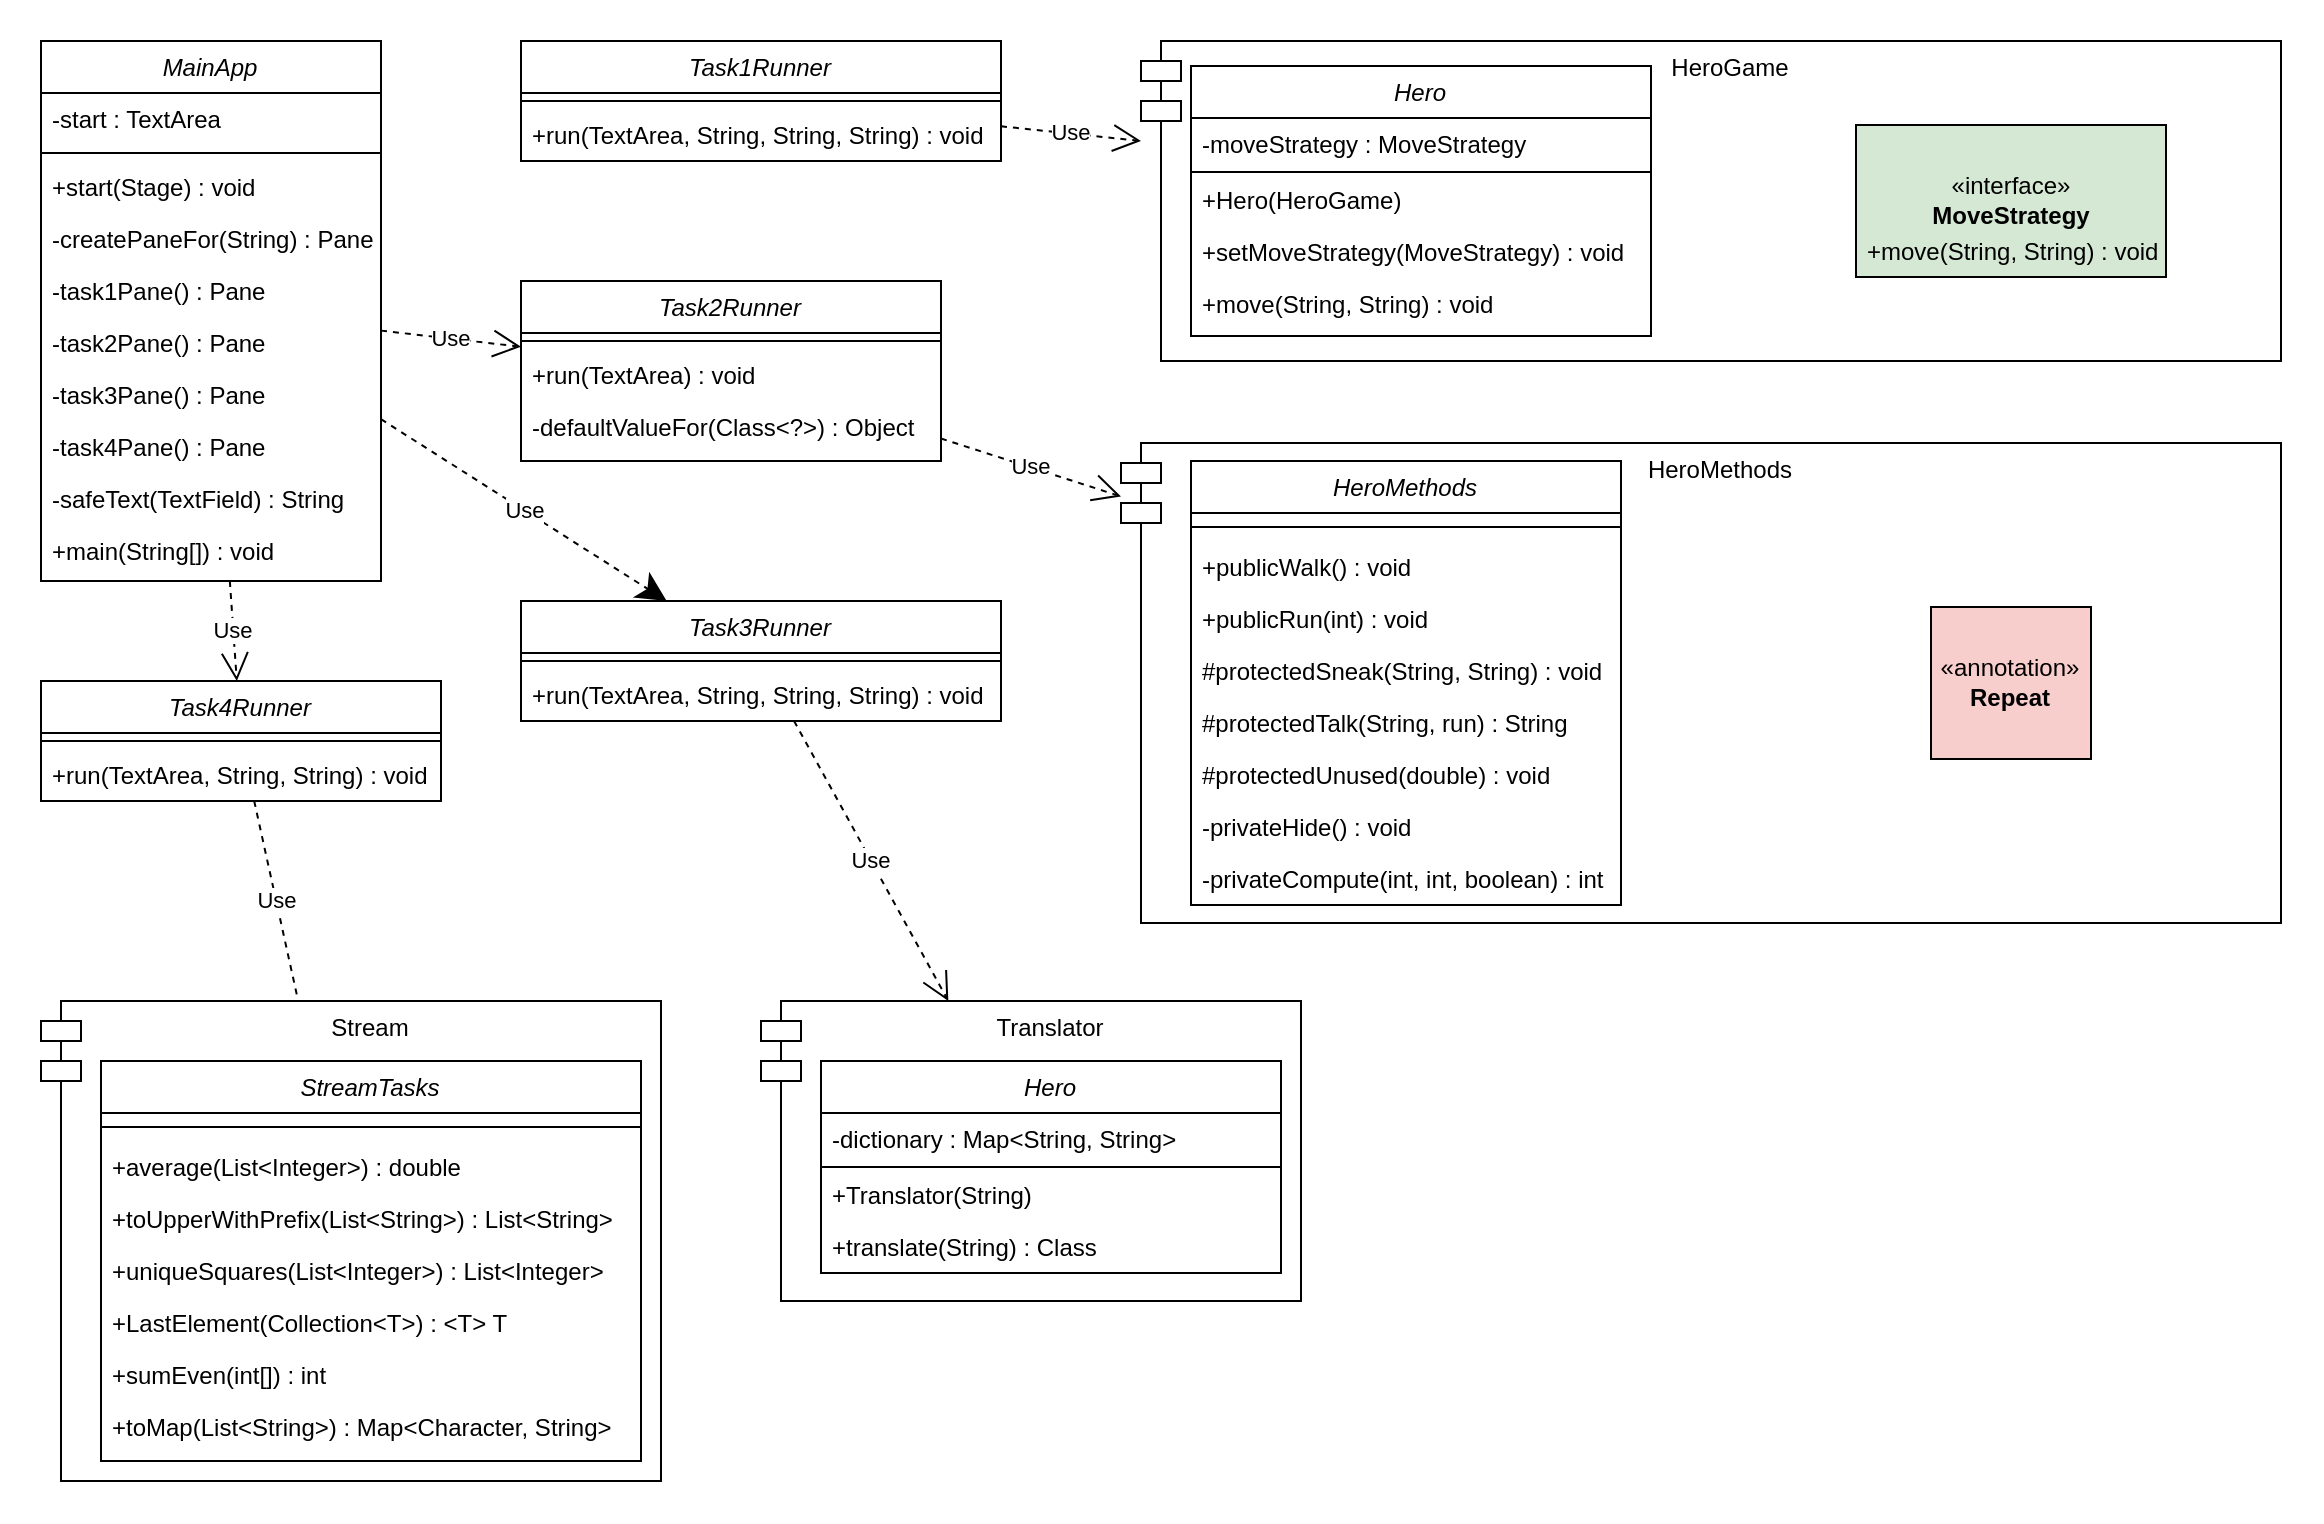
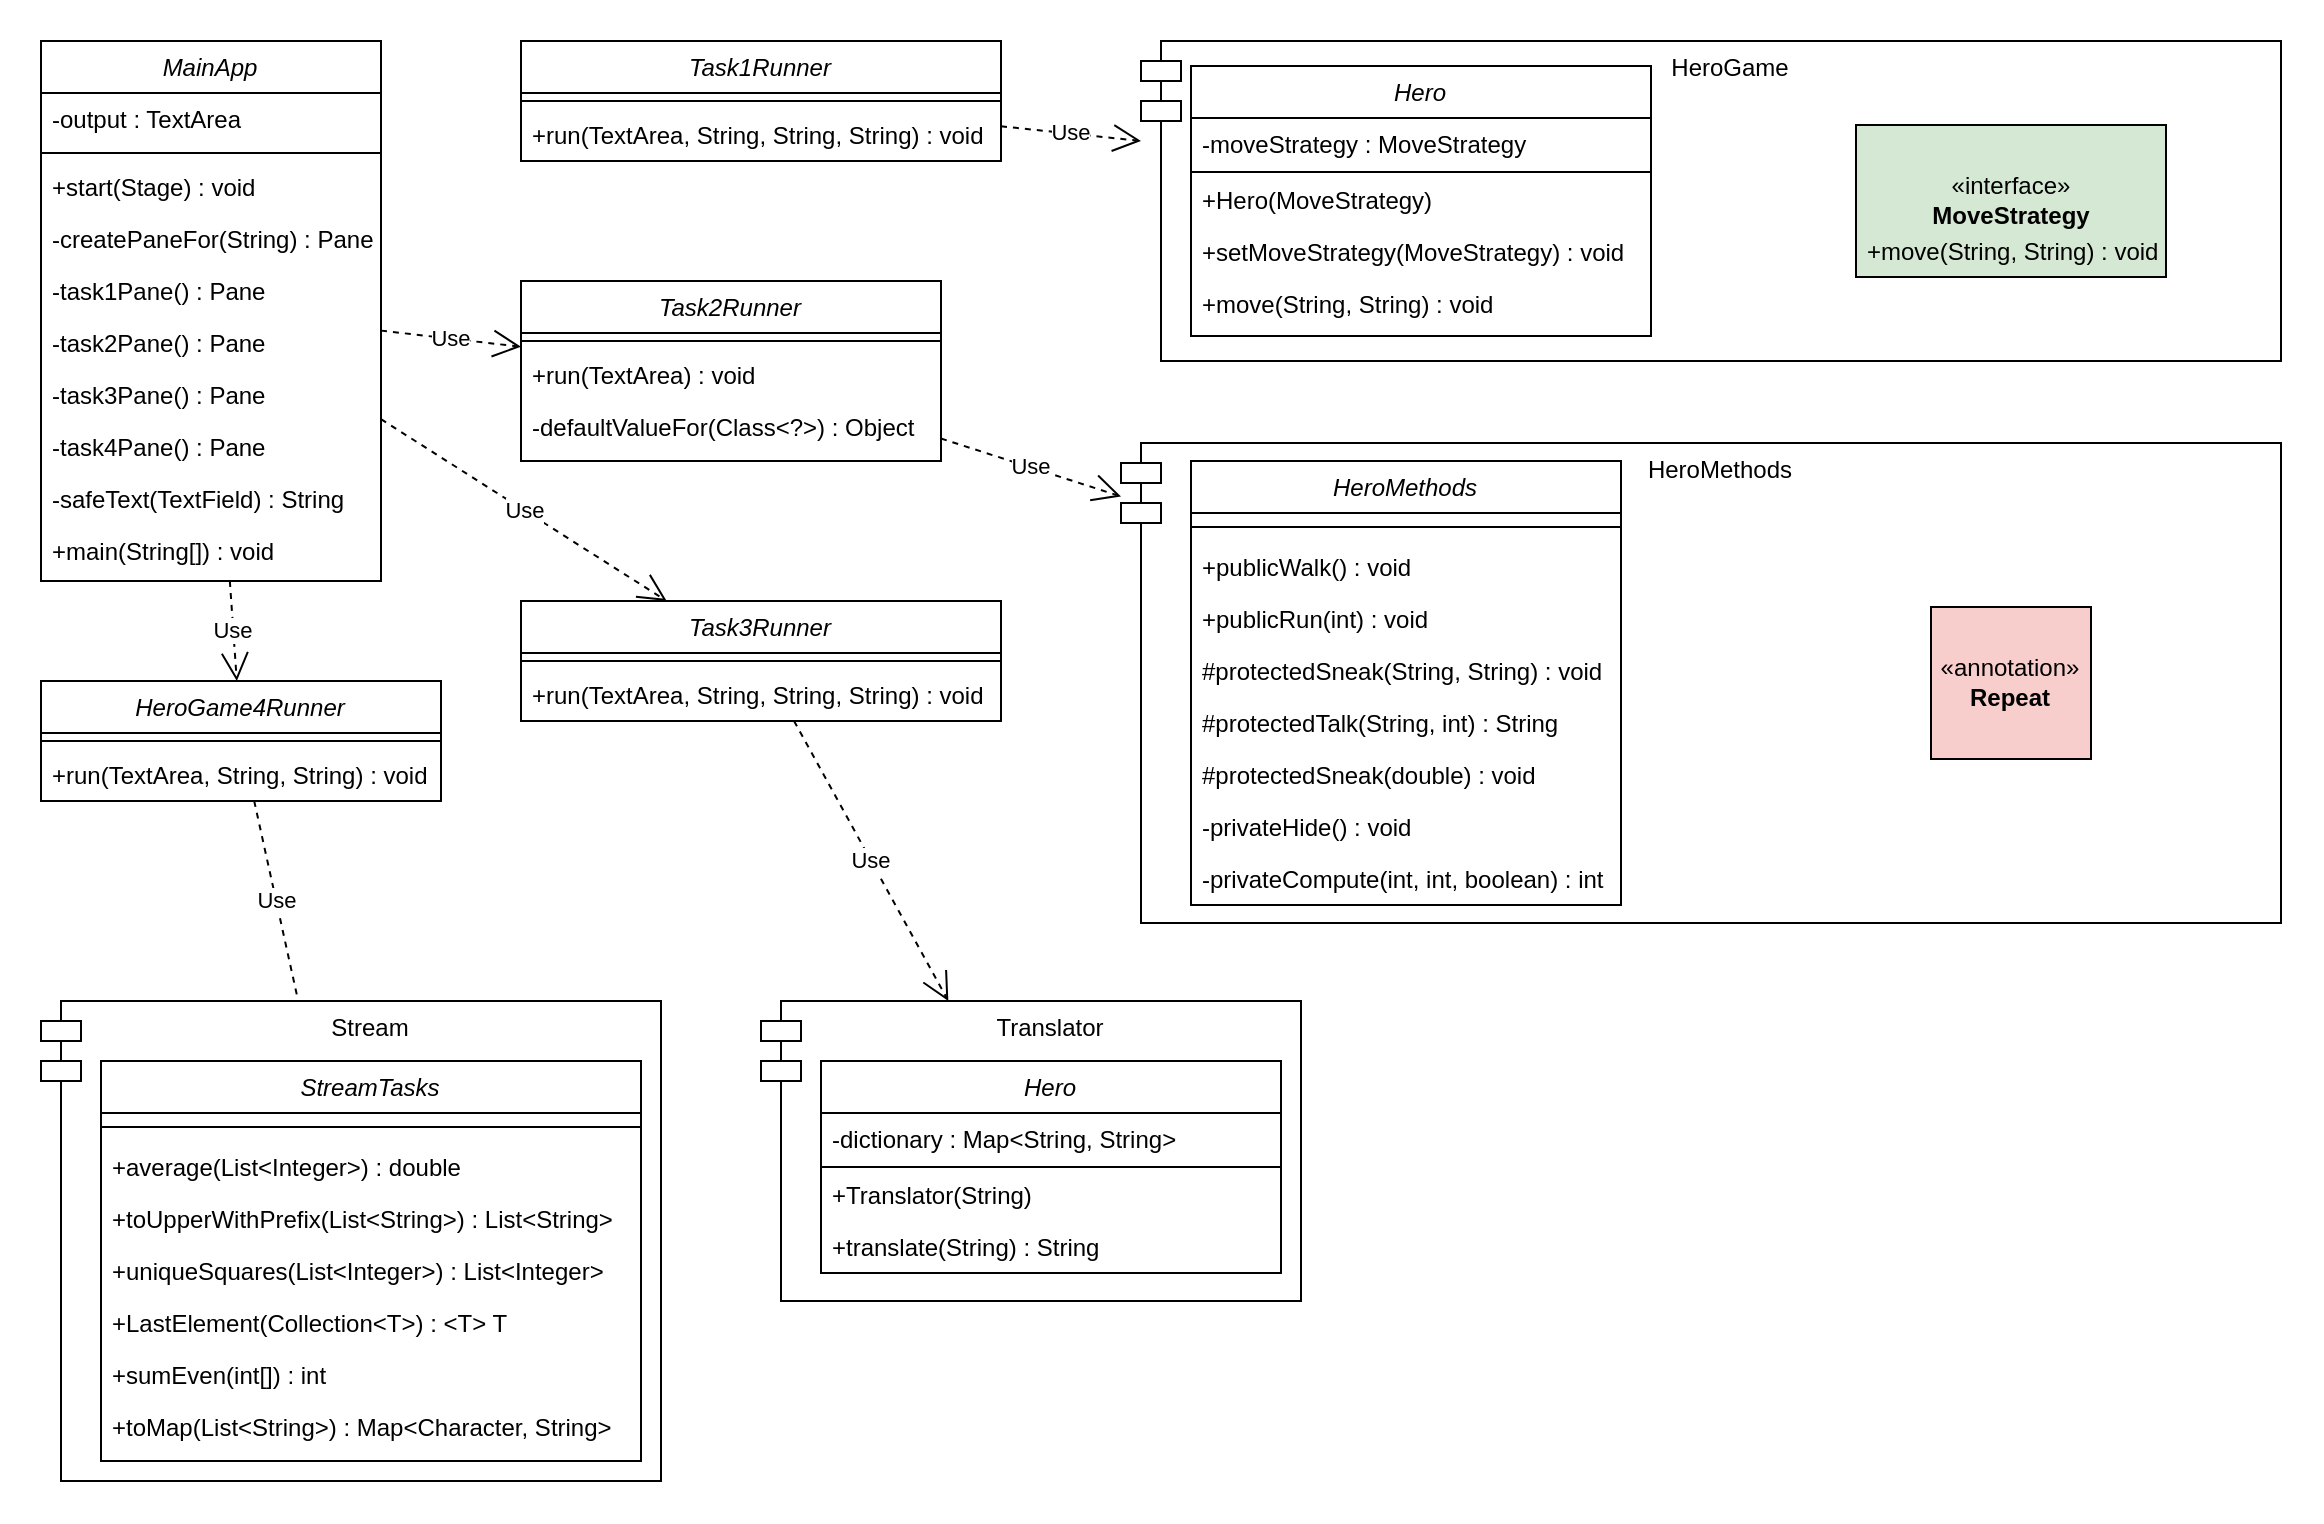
node "-start : TextArea": label "-start : TextArea" -> "-output : TextArea"
node "+Hero(HeroGame)": label "+Hero(HeroGame)" -> "+Hero(MoveStrategy)"
edge "MainApp" -> "Task3Runner": arrowhead classic -> open
node "Task4Runner": label "Task4Runner" -> "HeroGame4Runner"
node "#protectedTalk(String, run) : String": label "#protectedTalk(String, run) : String" -> "#protectedTalk(String, int) : String"
node "#protectedUnused(double) : void": label "#protectedUnused(double) : void" -> "#protectedSneak(double) : void"
node "+translate(String) : Class": label "+translate(String) : Class" -> "+translate(String) : String"
